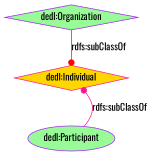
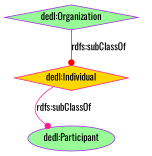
edge "dedl:Participant" -> "dedl:Individual": reversed
